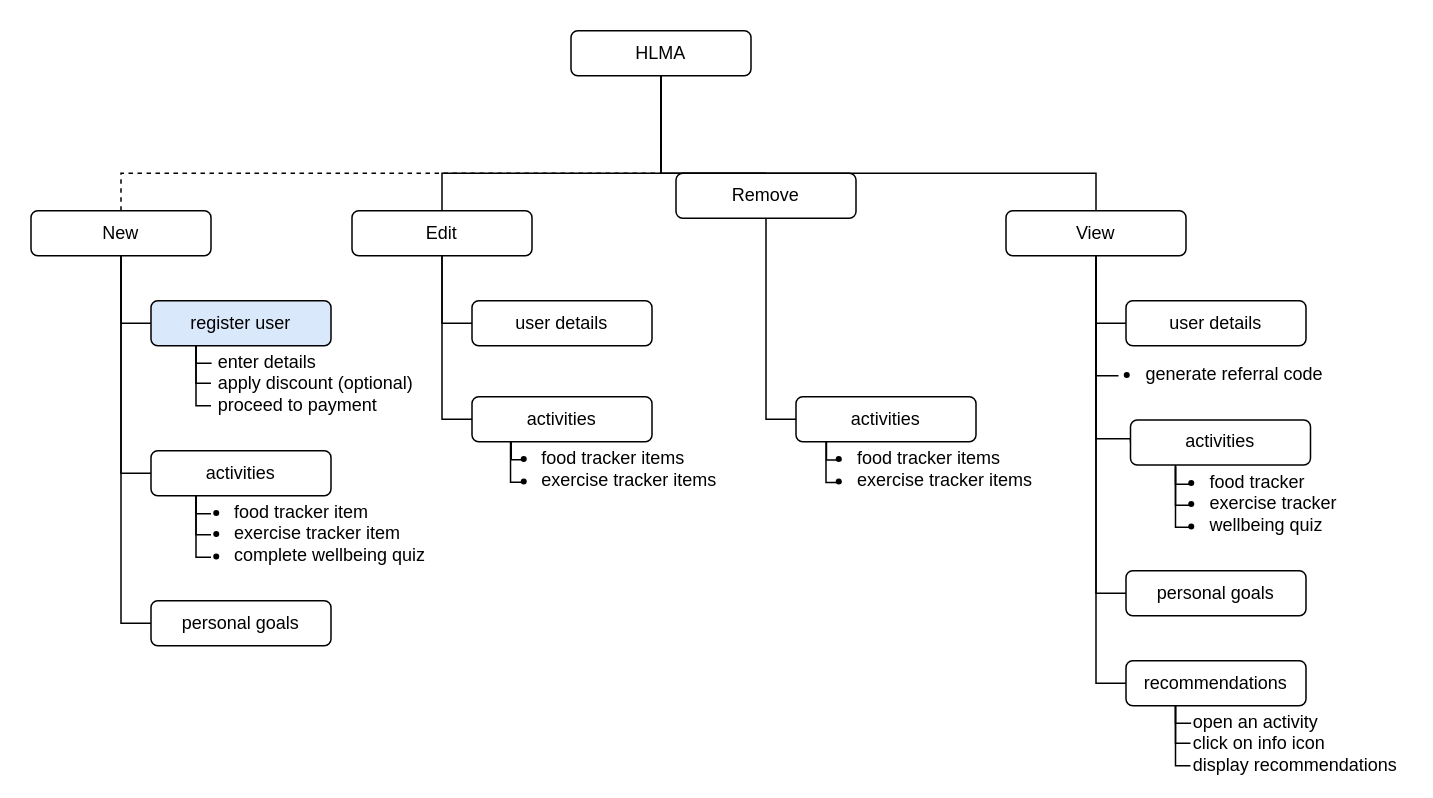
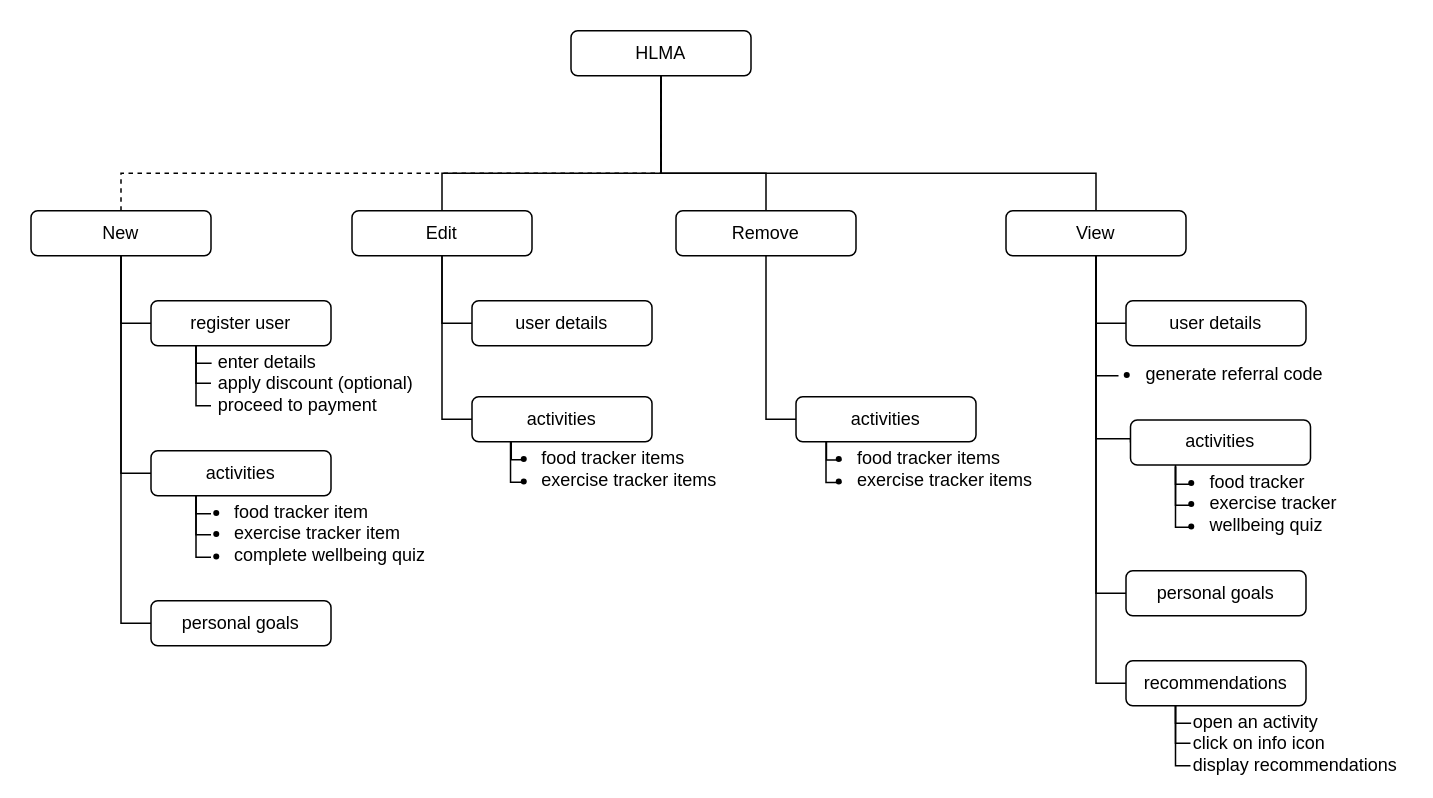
node "Remove": moved (766, 196) -> (766, 233)
node "register user": fillcolor #dae8fc -> #ffffff
